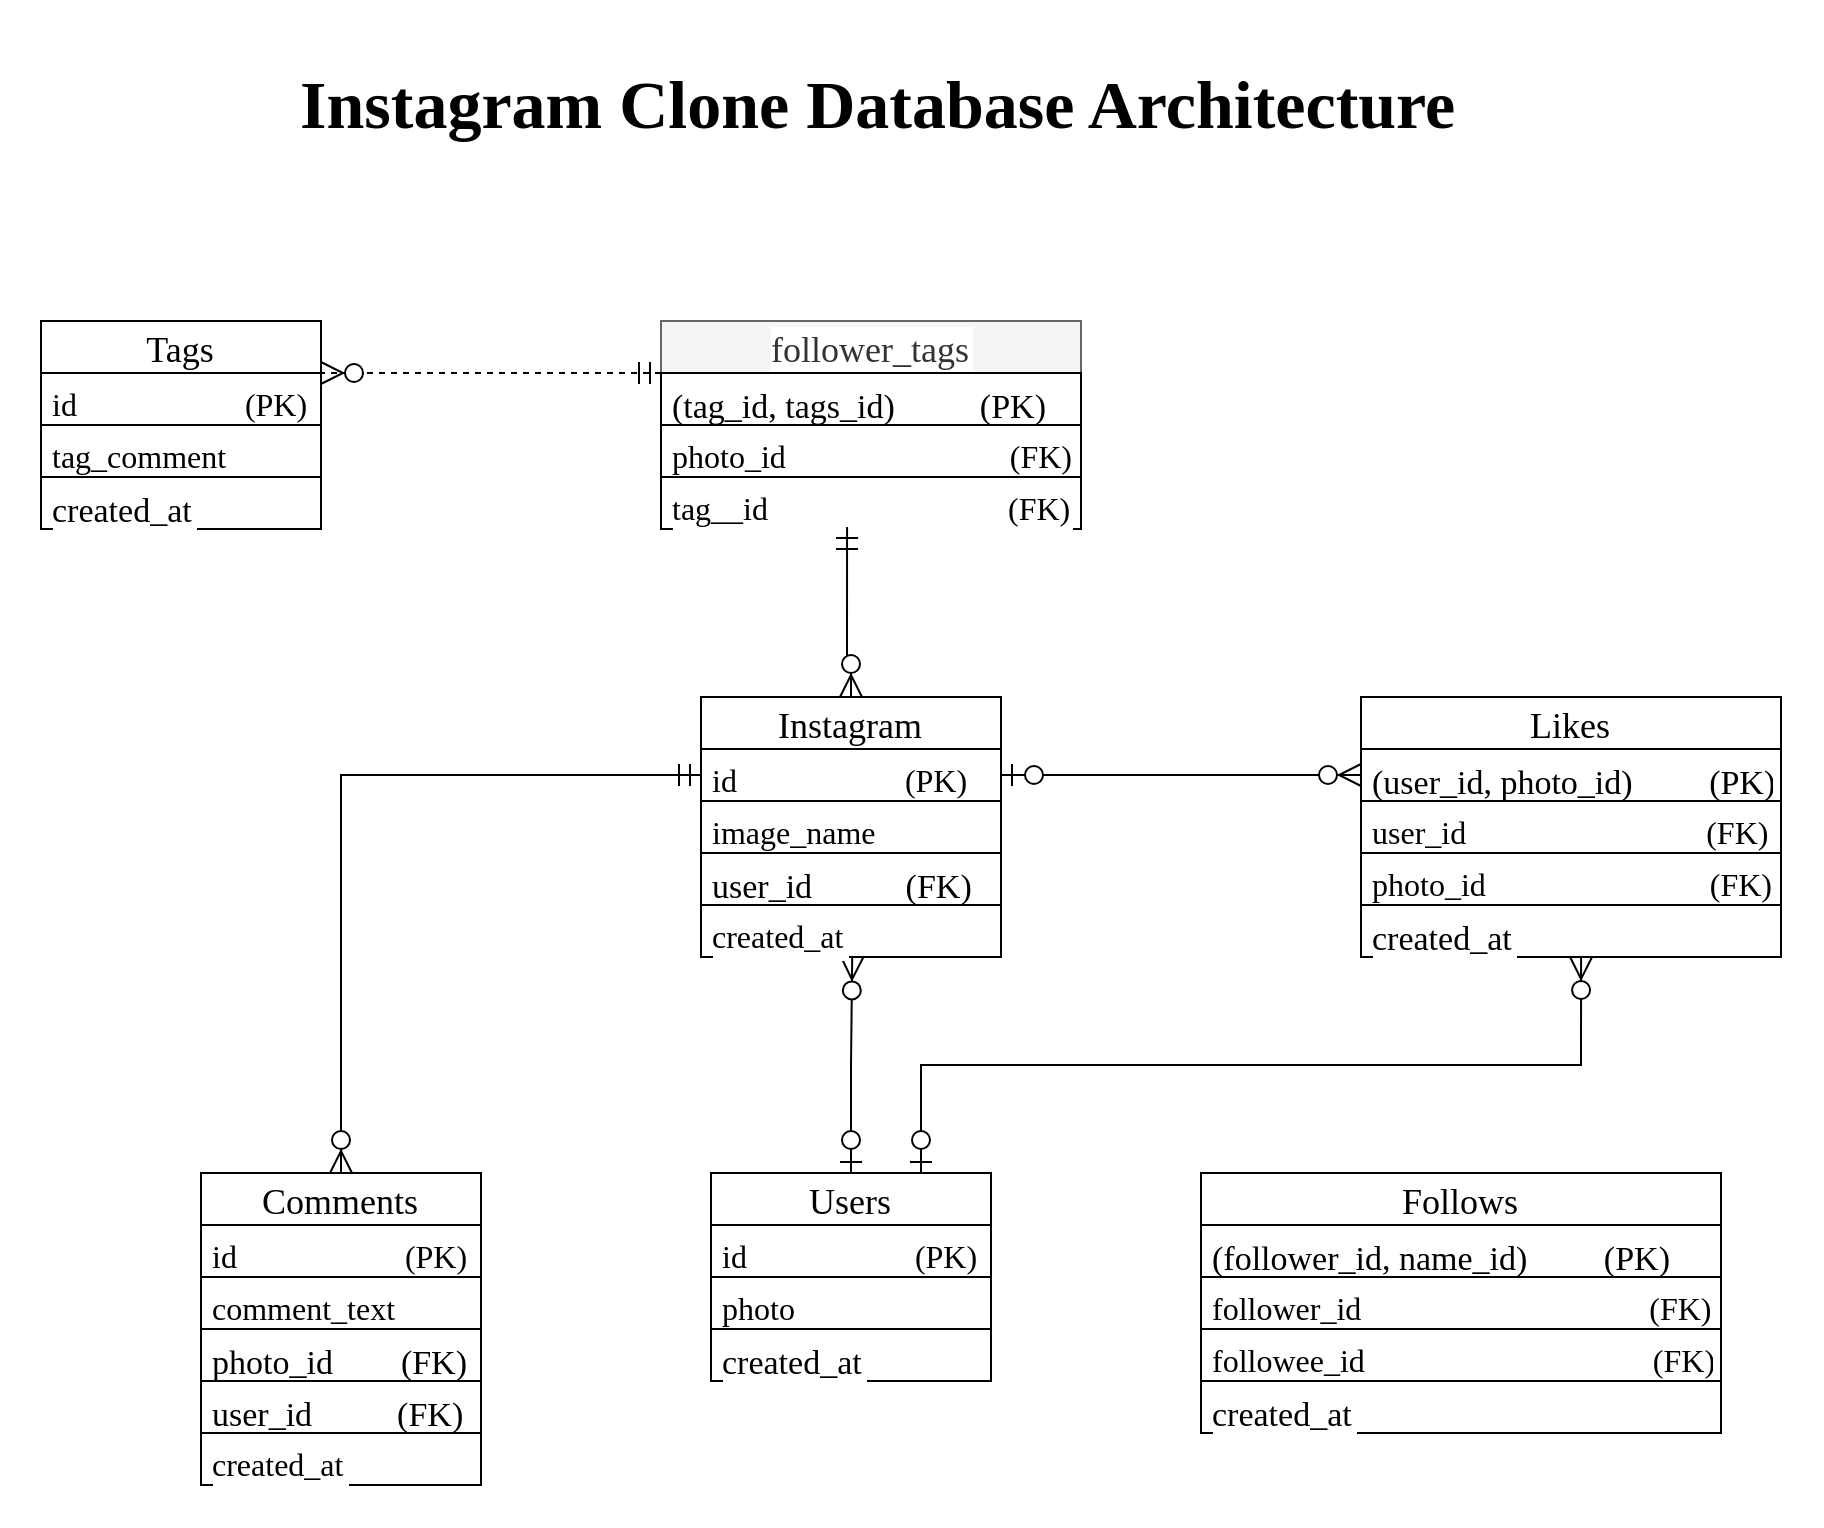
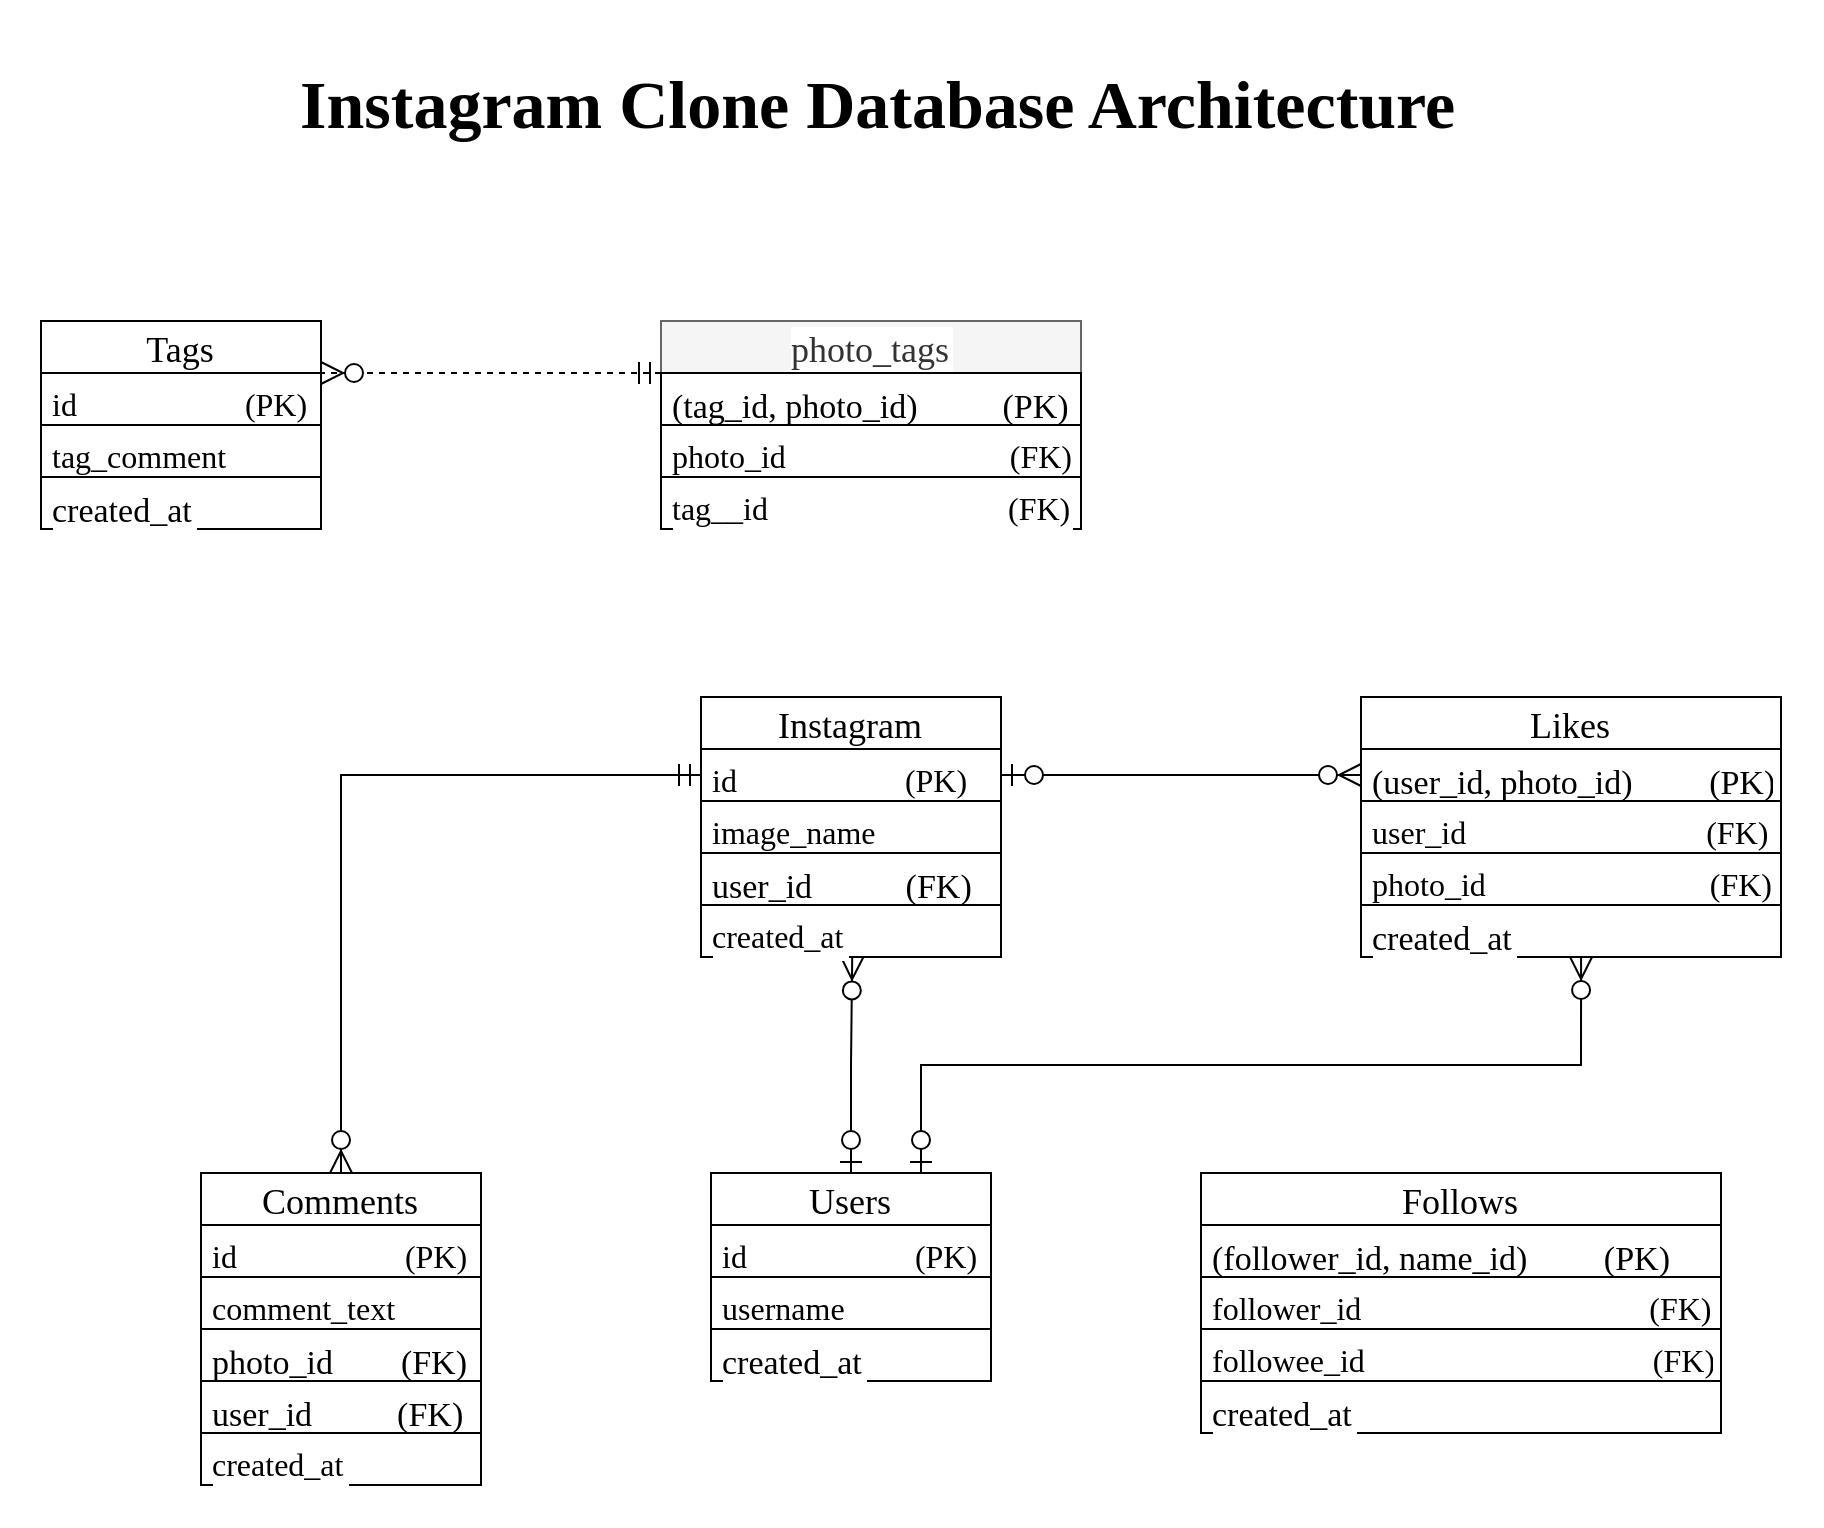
node "follower_tags": label "follower_tags" -> "photo_tags"
node "(tag_id, tags_id) (PK)": label "(tag_id, tags_id) (PK)" -> "(tag_id, photo_id) (PK)"
edge "tag__id (FK)" -- "Instagram": removed
node "photo": label "photo" -> "username"
